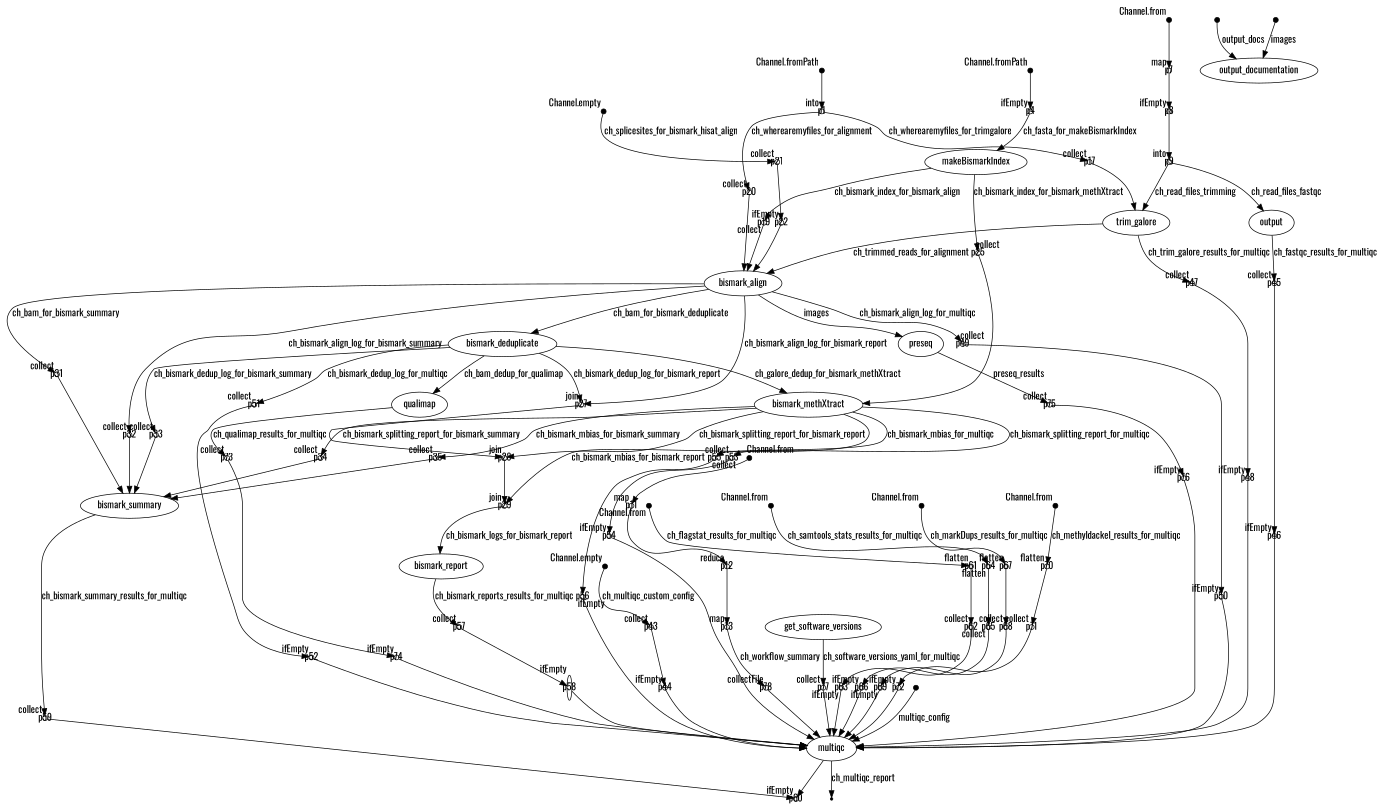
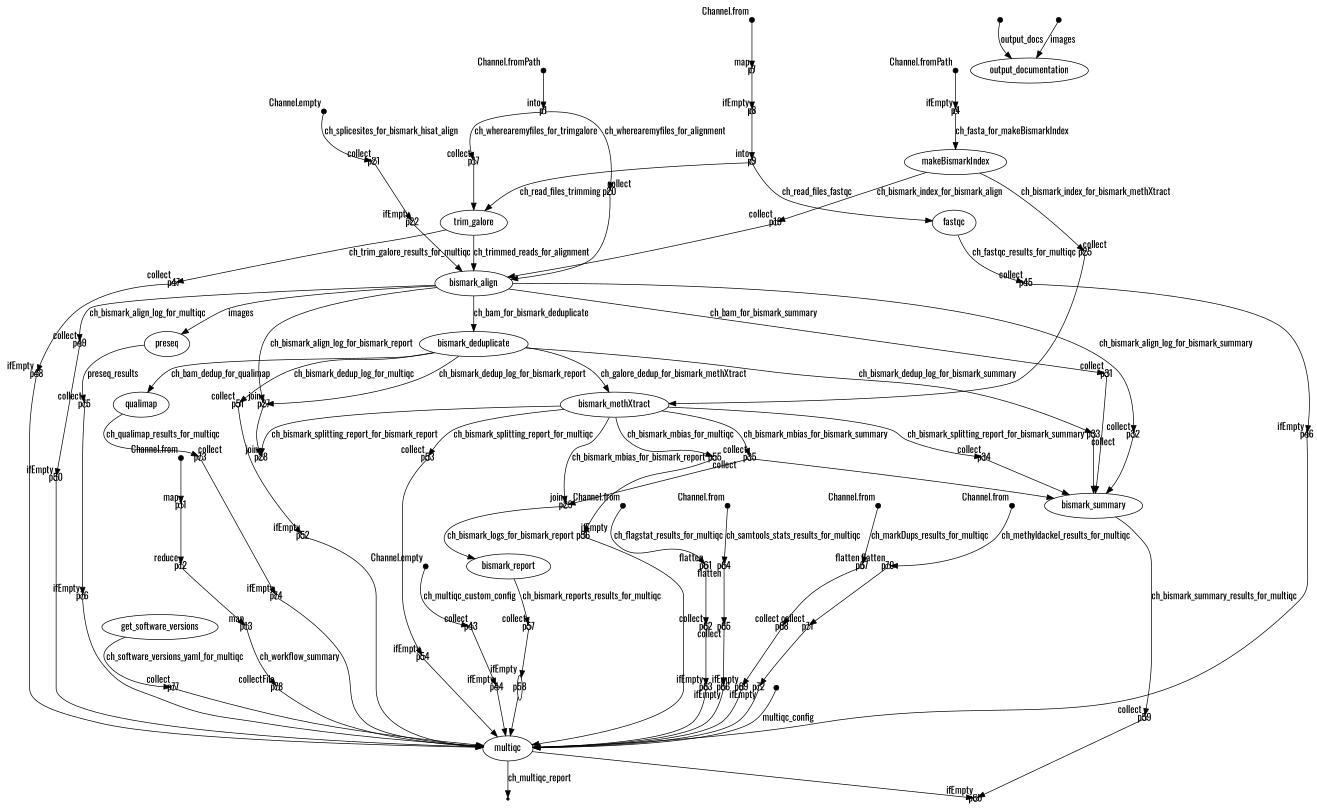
node "output": label "output" -> "fastqc"
edge "p28 join" -> "p29 join": now "p35 collect" -> "p29 join"
